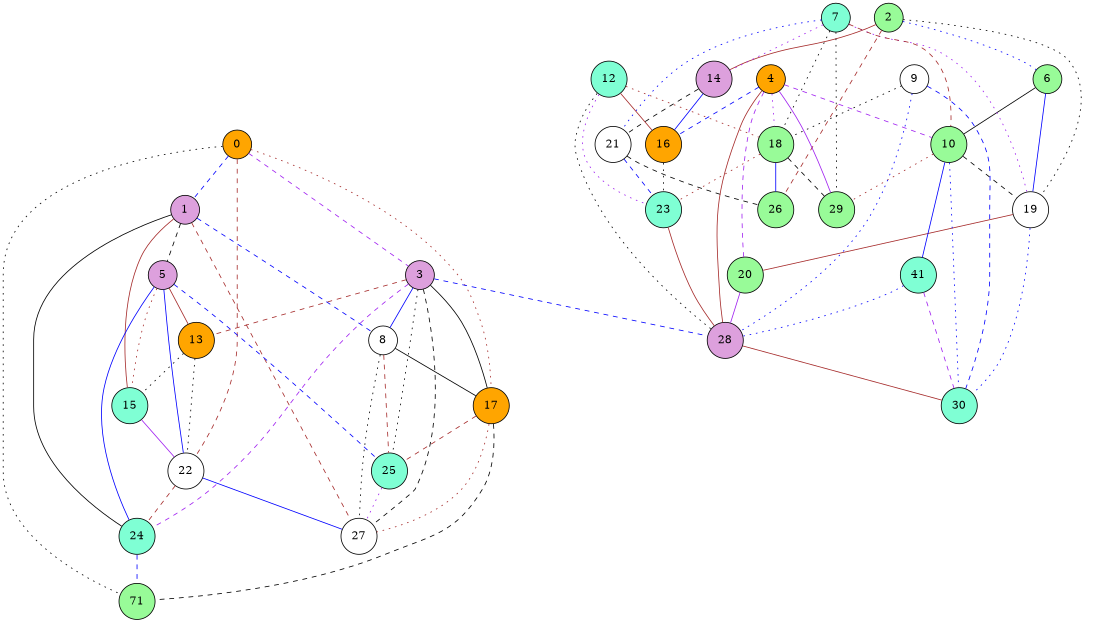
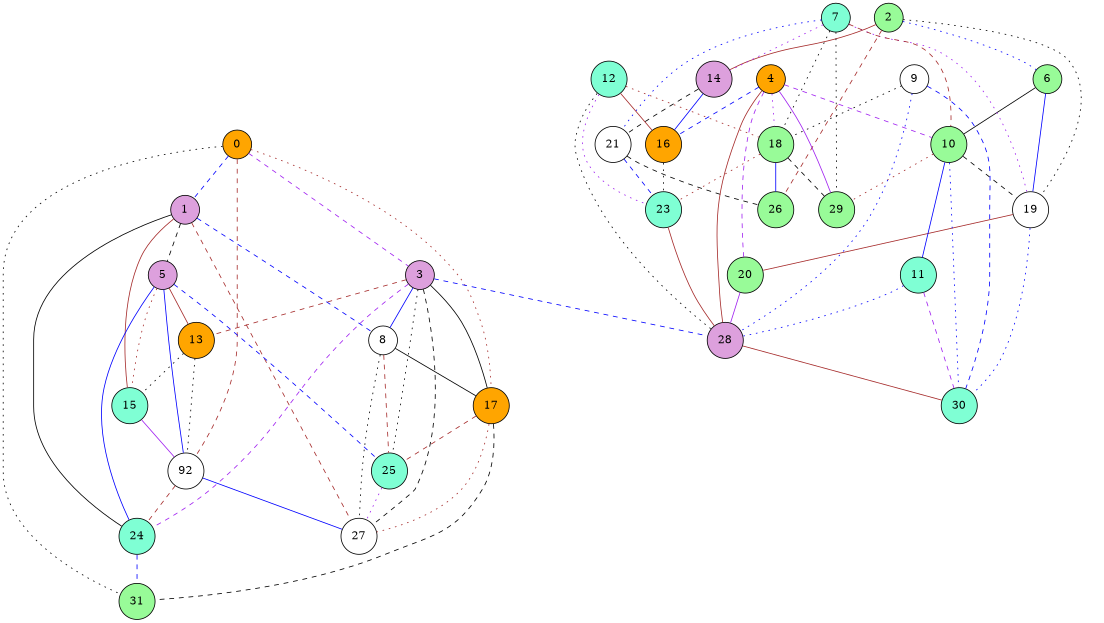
node "41": label "41" -> "11"
node "22": label "22" -> "92"
node "71": label "71" -> "31"
